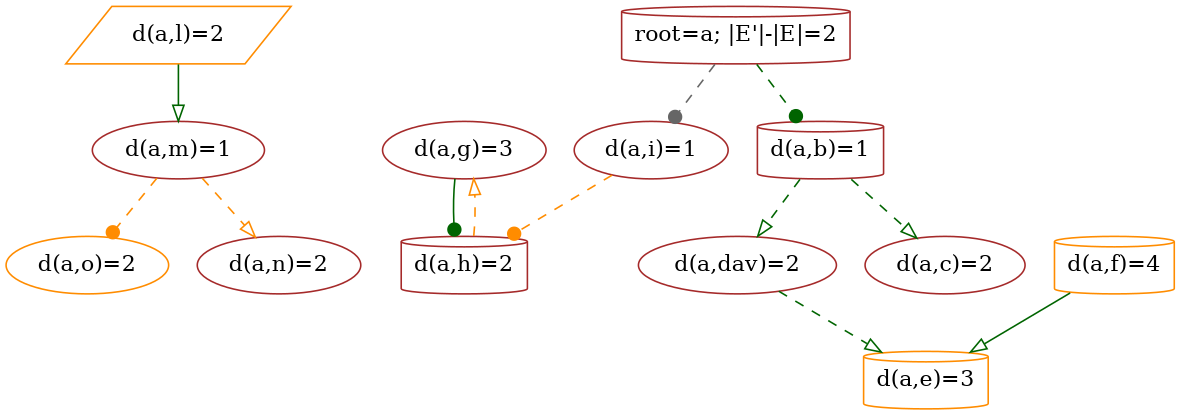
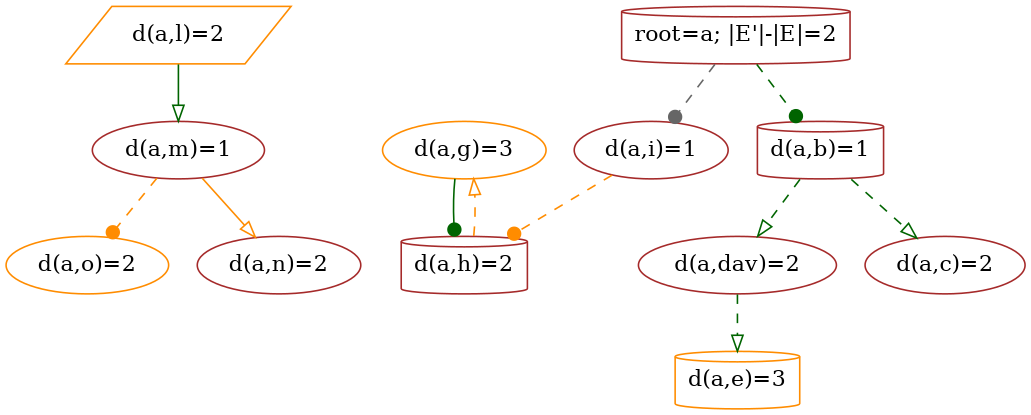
node "d(a,g)=3": color brown -> darkorange
edge "d(a,m)=1" -> "d(a,n)=2": style dashed -> solid
node "d(a,f)=4": removed
